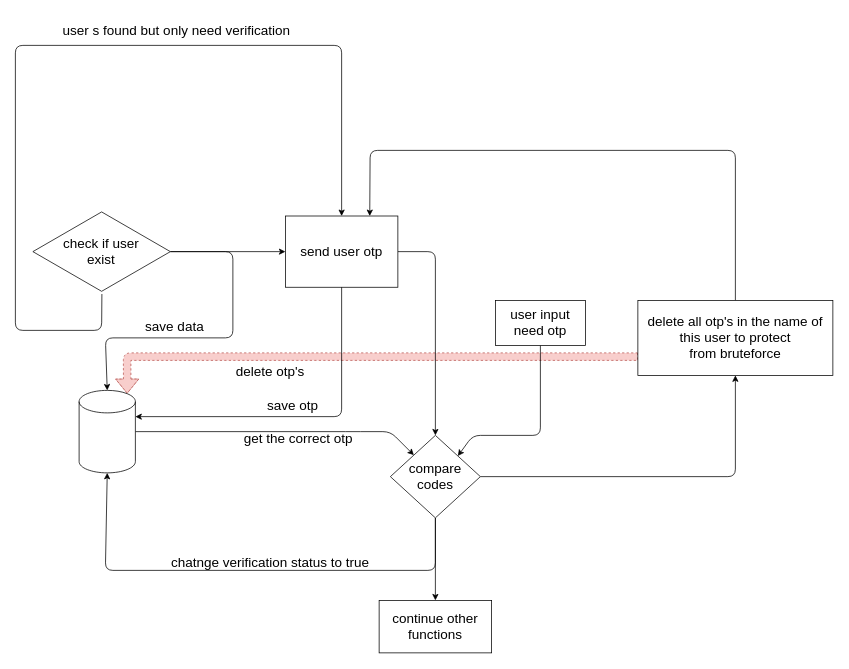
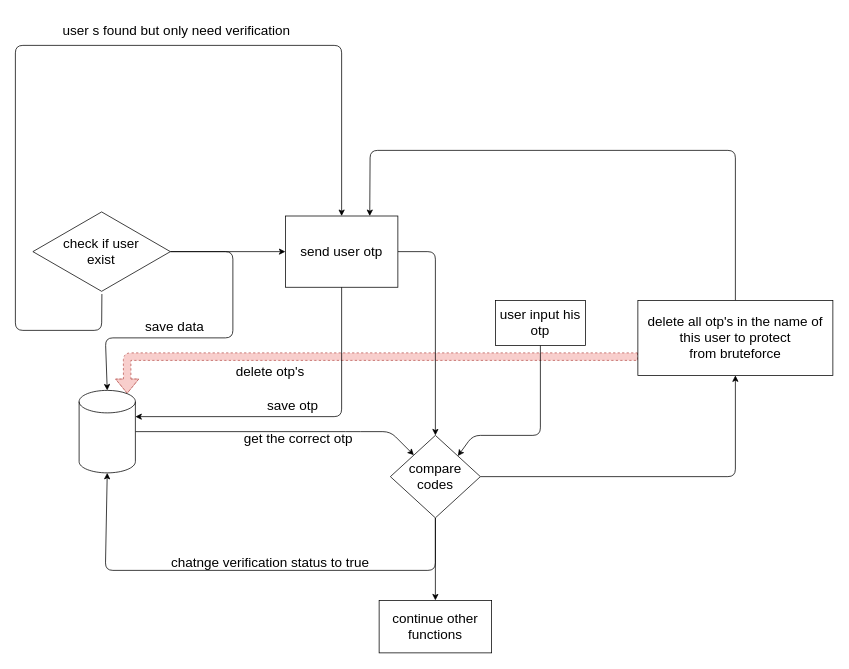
node "user input need otp": label "user input need otp" -> "user input his otp"
